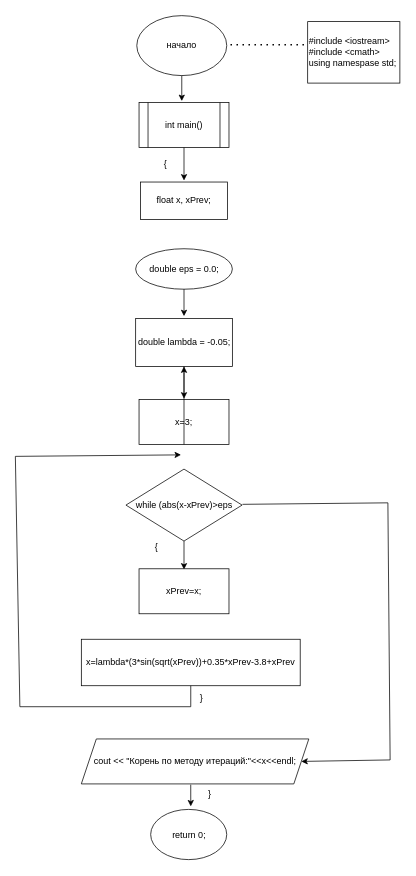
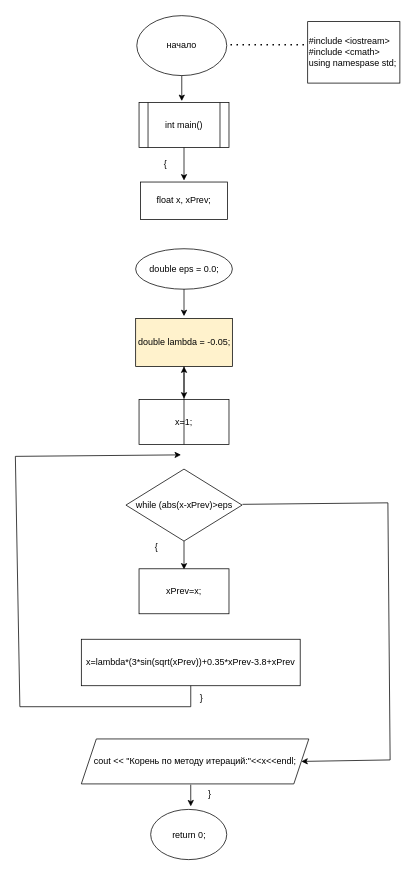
node "double lambda = -0.05;": fillcolor #ffffff -> #fff2cc
node "x=3;": label "x=3;" -> "x=1;"
